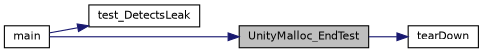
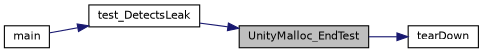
edge "main" -> "UnityMalloc_EndTest": now "test_DetectsLeak" -> "UnityMalloc_EndTest"
